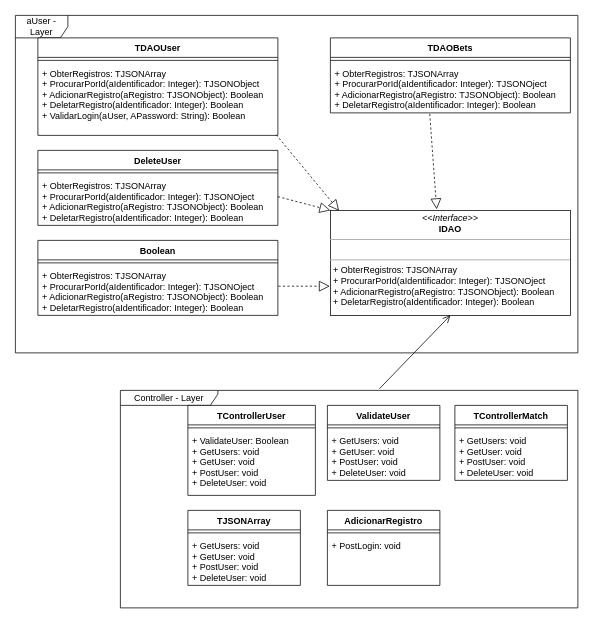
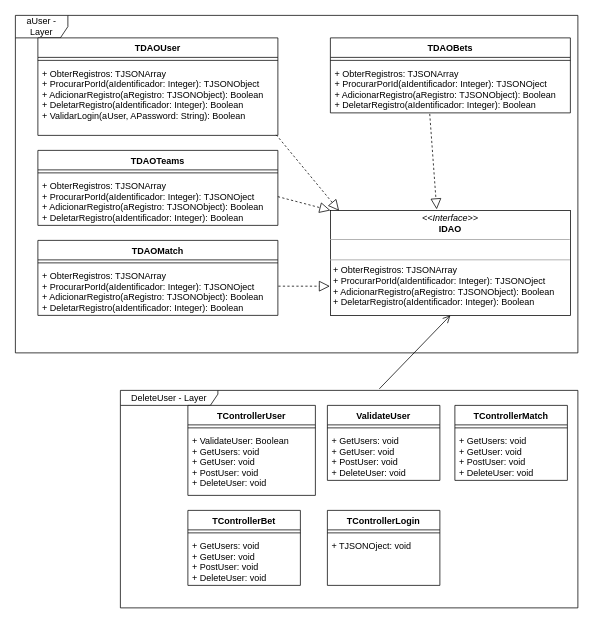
node "DeleteUser": label "DeleteUser" -> "TDAOTeams"
node "Boolean": label "Boolean" -> "TDAOMatch"
node "Controller - Layer": label "Controller - Layer" -> "DeleteUser - Layer"
node "TJSONArray": label "TJSONArray" -> "TControllerBet"
node "AdicionarRegistro": label "AdicionarRegistro" -> "TControllerLogin"
node "+ PostLogin: void": label "+ PostLogin: void" -> "+ TJSONOject: void"
